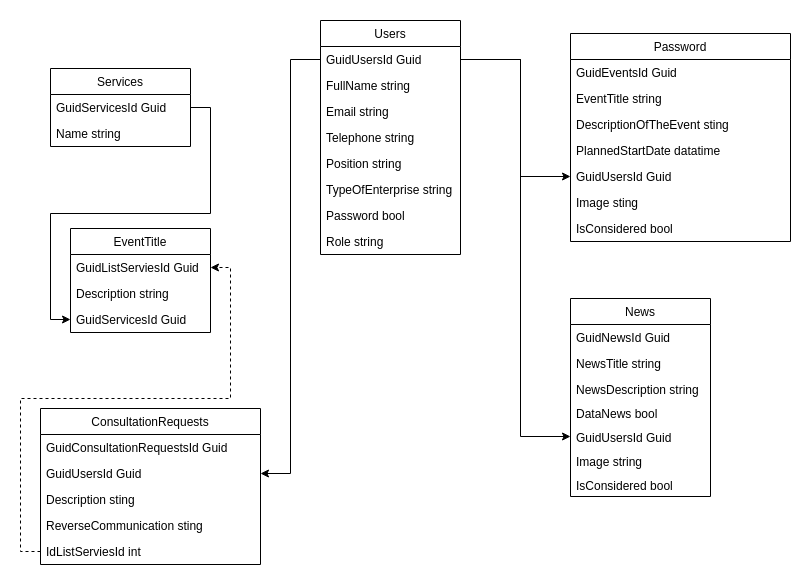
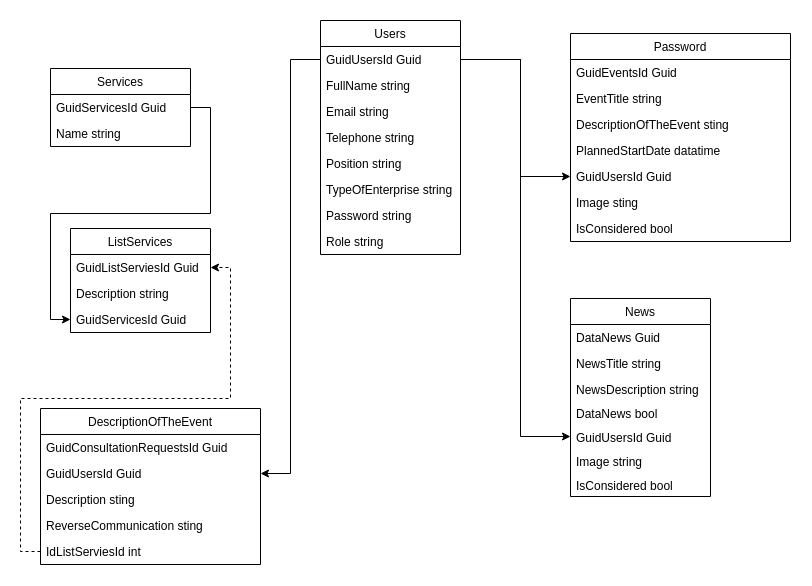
node "Password bool": label "Password bool" -> "Password string"
node "EventTitle": label "EventTitle" -> "ListServices"
node "GuidNewsId Guid": label "GuidNewsId Guid" -> "DataNews Guid"
node "ConsultationRequests": label "ConsultationRequests" -> "DescriptionOfTheEvent"
